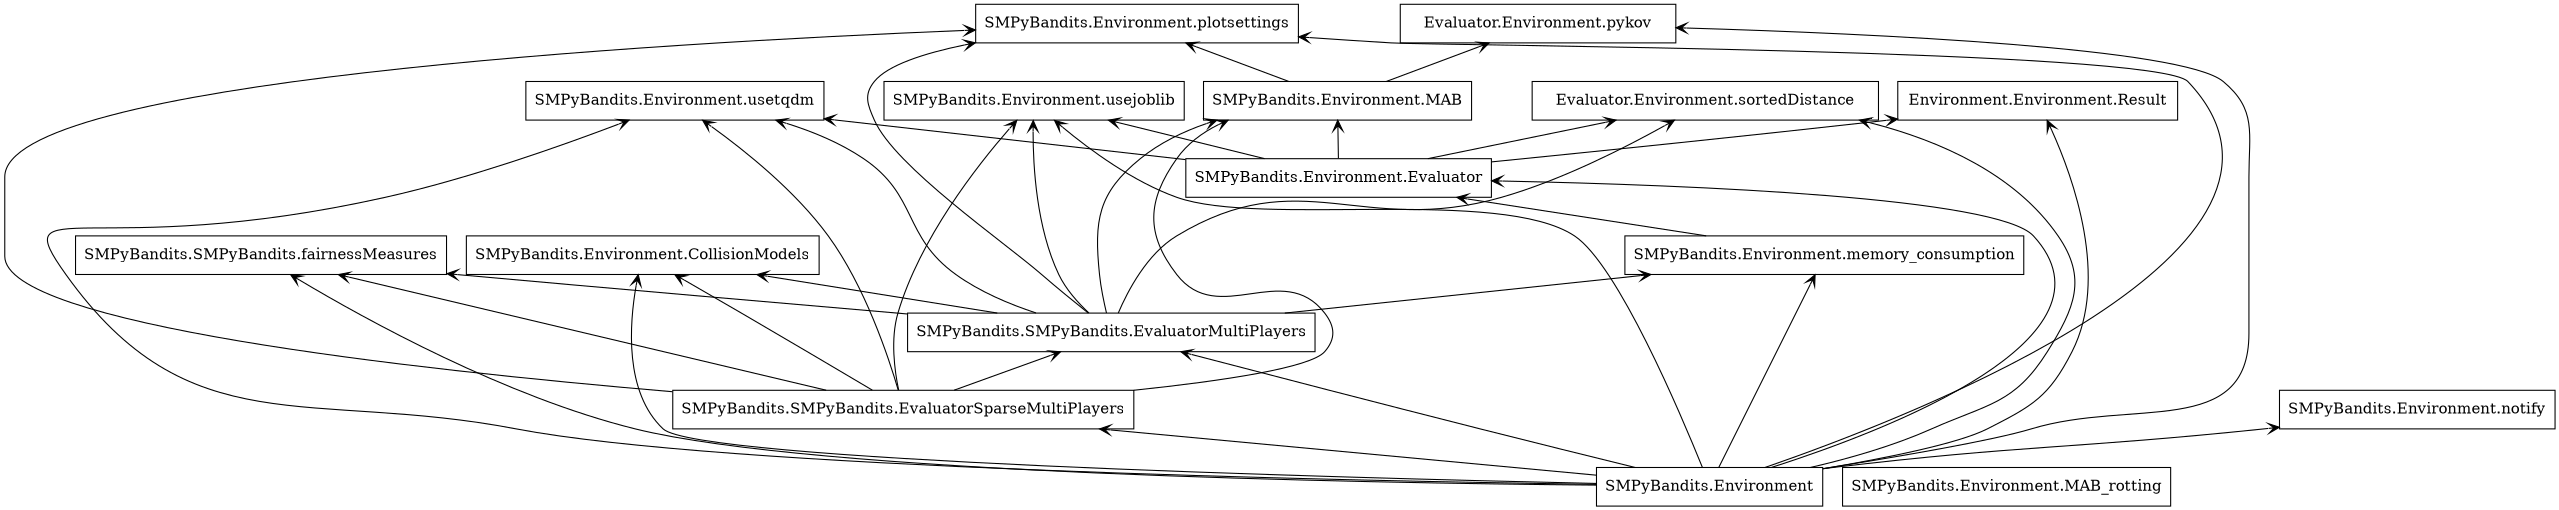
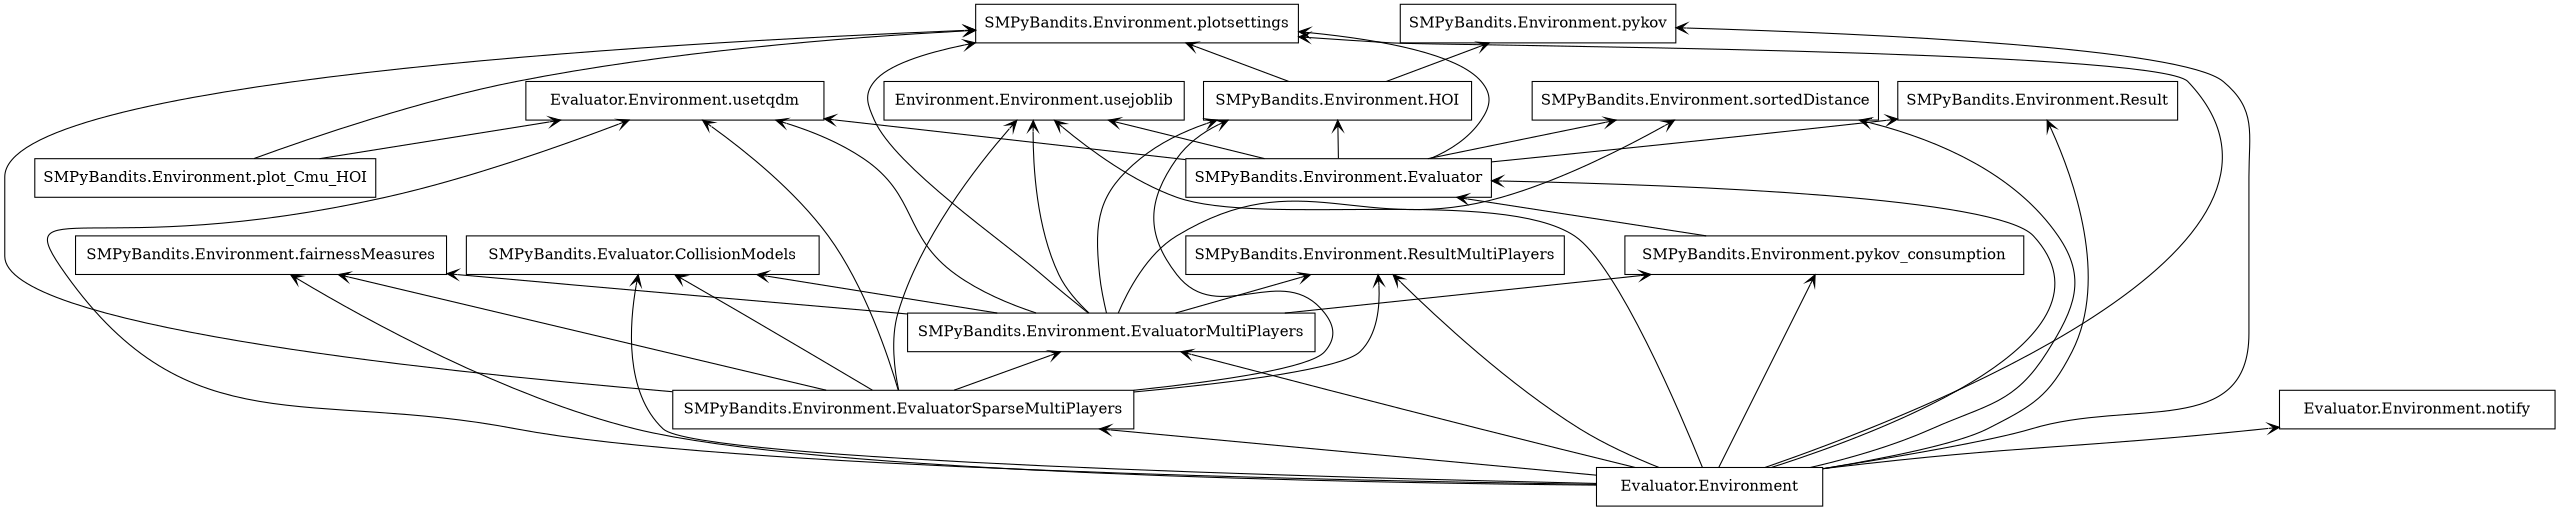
node "Evaluator.Environment.pykov": label "Evaluator.Environment.pykov" -> "SMPyBandits.Environment.pykov"
edge "SMPyBandits.Environment.Evaluator" -> "SMPyBandits.Environment.plotsettings": added
node "SMPyBandits.Environment.usetqdm": label "SMPyBandits.Environment.usetqdm" -> "Evaluator.Environment.usetqdm"
node "SMPyBandits.Environment.usejoblib": label "SMPyBandits.Environment.usejoblib" -> "Environment.Environment.usejoblib"
node "SMPyBandits.Environment.MAB": label "SMPyBandits.Environment.MAB" -> "SMPyBandits.Environment.HOI"
node "Evaluator.Environment.sortedDistance": label "Evaluator.Environment.sortedDistance" -> "SMPyBandits.Environment.sortedDistance"
node "Environment.Environment.Result": label "Environment.Environment.Result" -> "SMPyBandits.Environment.Result"
node "SMPyBandits.Environment.plot_Cmu_HOI": added
node "SMPyBandits.SMPyBandits.fairnessMeasures": label "SMPyBandits.SMPyBandits.fairnessMeasures" -> "SMPyBandits.Environment.fairnessMeasures"
node "SMPyBandits.Environment.CollisionModels": label "SMPyBandits.Environment.CollisionModels" -> "SMPyBandits.Evaluator.CollisionModels"
node "SMPyBandits.Environment.ResultMultiPlayers": added
node "SMPyBandits.Environment.memory_consumption": label "SMPyBandits.Environment.memory_consumption" -> "SMPyBandits.Environment.pykov_consumption"
node "SMPyBandits.SMPyBandits.EvaluatorMultiPlayers": label "SMPyBandits.SMPyBandits.EvaluatorMultiPlayers" -> "SMPyBandits.Environment.EvaluatorMultiPlayers"
node "SMPyBandits.SMPyBandits.EvaluatorSparseMultiPlayers": label "SMPyBandits.SMPyBandits.EvaluatorSparseMultiPlayers" -> "SMPyBandits.Environment.EvaluatorSparseMultiPlayers"
node "SMPyBandits.Environment.notify": label "SMPyBandits.Environment.notify" -> "Evaluator.Environment.notify"
node "SMPyBandits.Environment": label "SMPyBandits.Environment" -> "Evaluator.Environment"
node "SMPyBandits.Environment.MAB_rotting": removed
